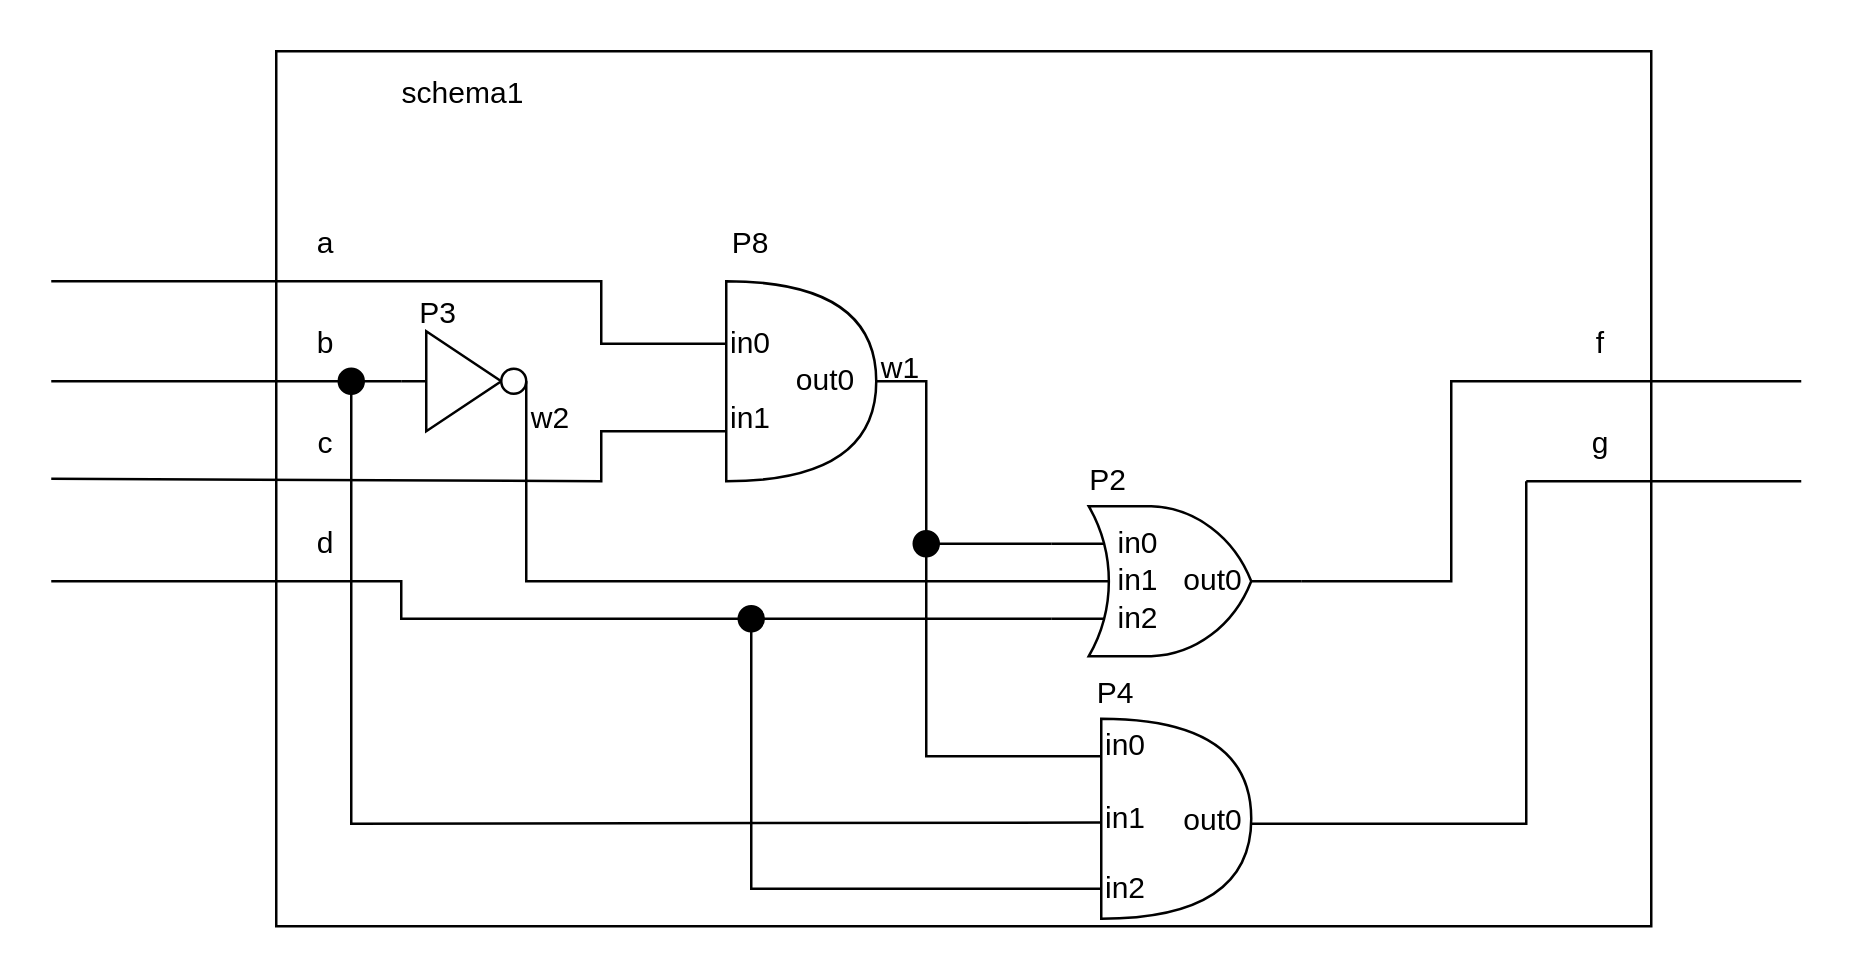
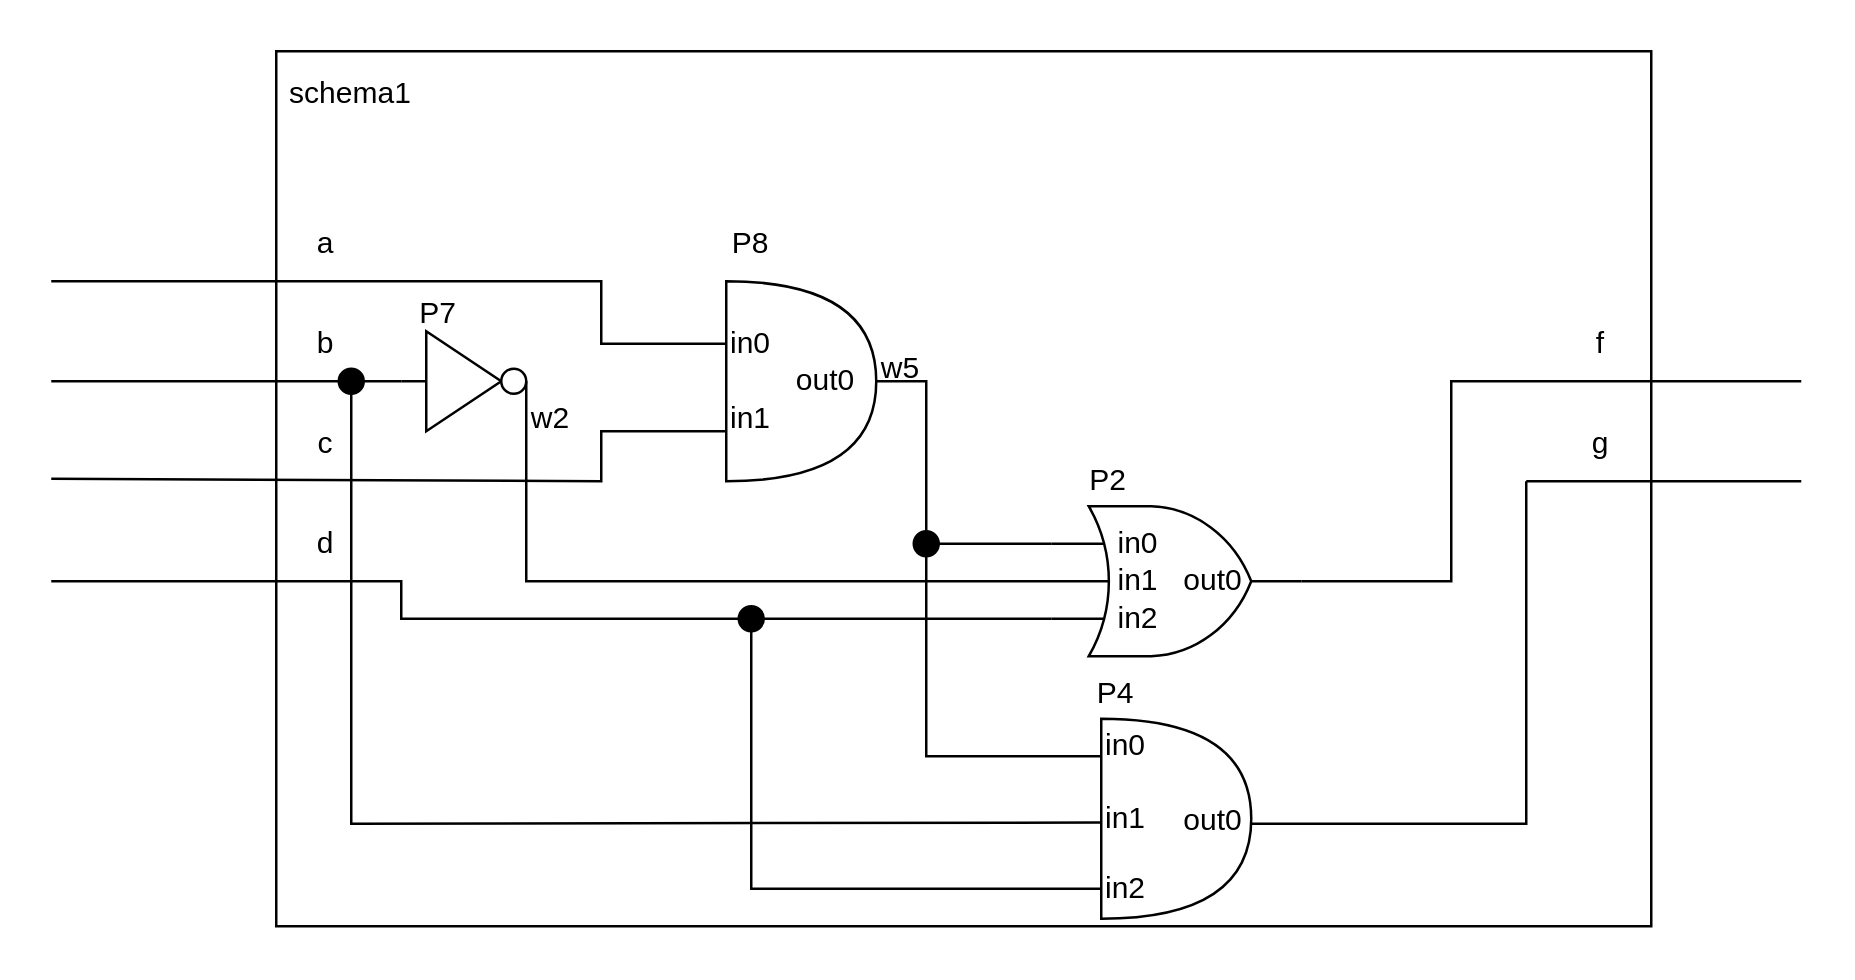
node "schema1": moved (464, 94) -> (351, 94)
node "P3": label "P3" -> "P7"
node "w1": label "w1" -> "w5"
